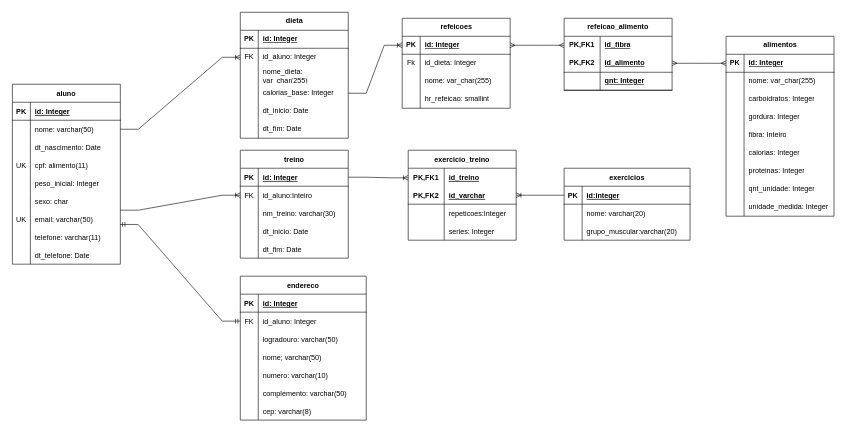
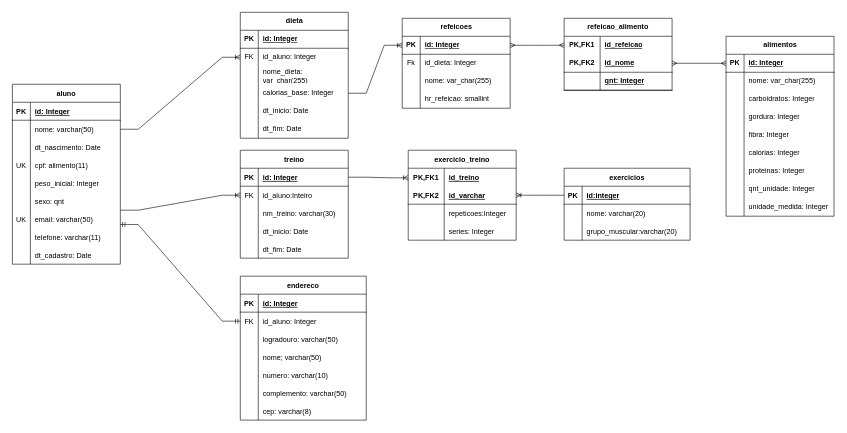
node "id_fibra": label "id_fibra" -> "id_refeicao"
node "id_alimento": label "id_alimento" -> "id_nome"
node "fibra: Inteiro": label "fibra: Inteiro" -> "fibra: Integer"
node "sexo: char": label "sexo: char" -> "sexo: qnt"
node "dt_telefone: Date": label "dt_telefone: Date" -> "dt_cadastro: Date"
